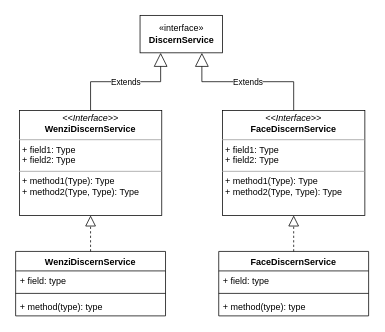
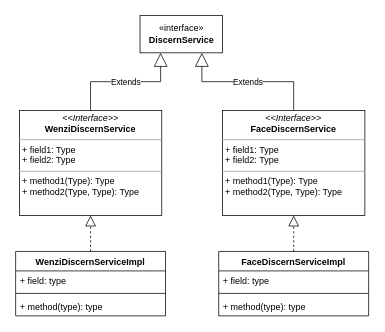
node "WenziDiscernService": label "WenziDiscernService" -> "WenziDiscernServiceImpl"
node "FaceDiscernService": label "FaceDiscernService" -> "FaceDiscernServiceImpl"
